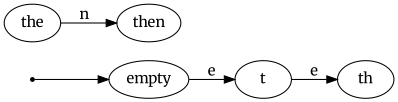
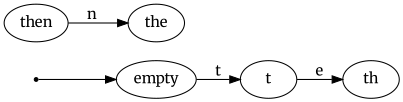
edge "the" -> "then": reversed
edge "empty" -> "t": label "e" -> "t"
